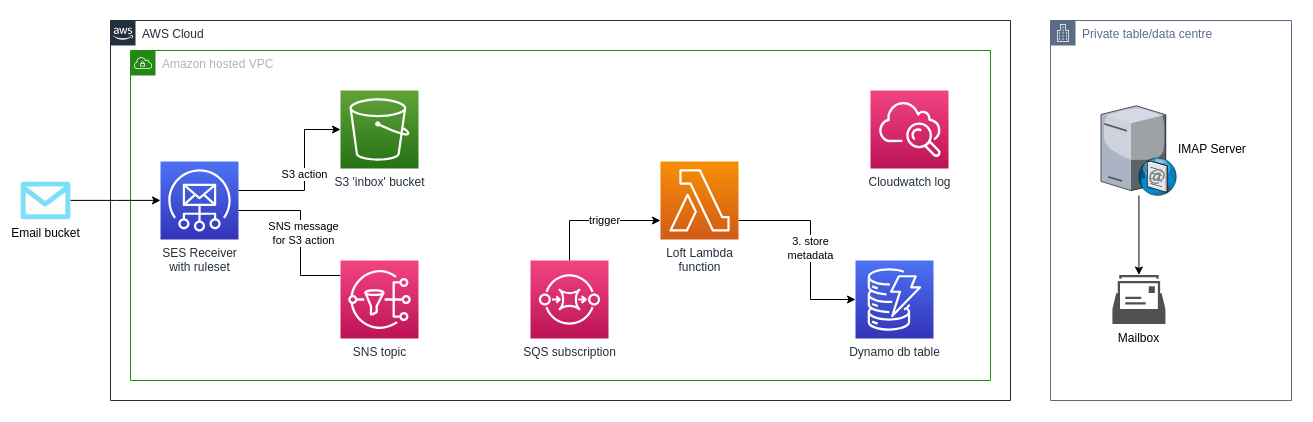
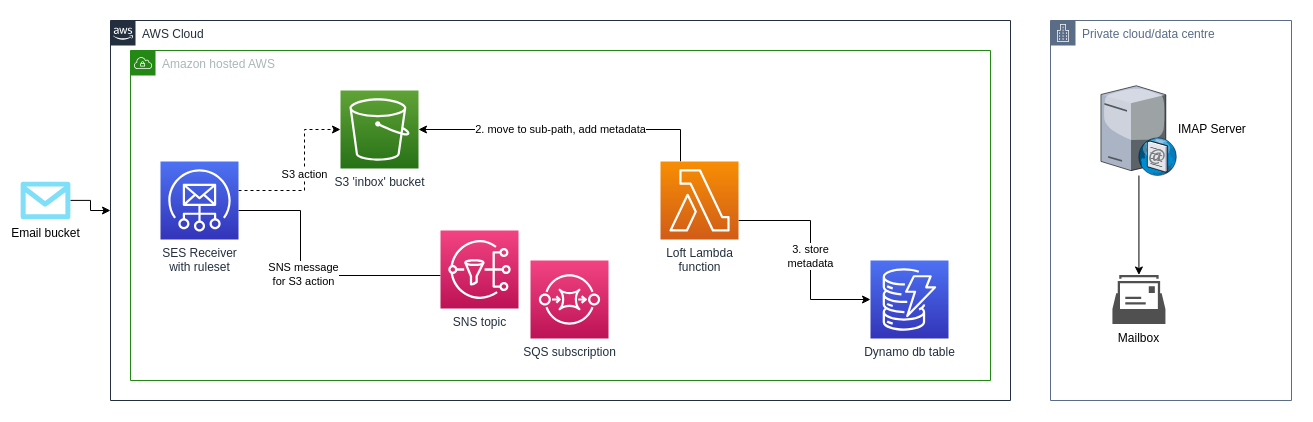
node "Private table/data centre": label "Private table/data centre" -> "Private cloud/data centre"
node "Amazon hosted VPC": label "Amazon hosted VPC" -> "Amazon hosted AWS"
edge "Loft Lambda function" -> "S3 'inbox' bucket": added, label "2. move to sub-path, add metadata"
node "Cloudwatch log": removed
node "IMAP Server": moved (1139, 150) -> (1139, 130)
edge "SES Receiver with ruleset" -> "S3 'inbox' bucket": style solid -> dashed
edge "Email bucket" -> "SES Receiver with ruleset": now "Email bucket" -> "AWS Cloud"
edge "SQS subscription" -> "Loft Lambda function": removed, label "trigger"
node "SNS topic": moved (380, 300) -> (480, 270)
node "Dynamo db table": moved (895, 300) -> (910, 300)
